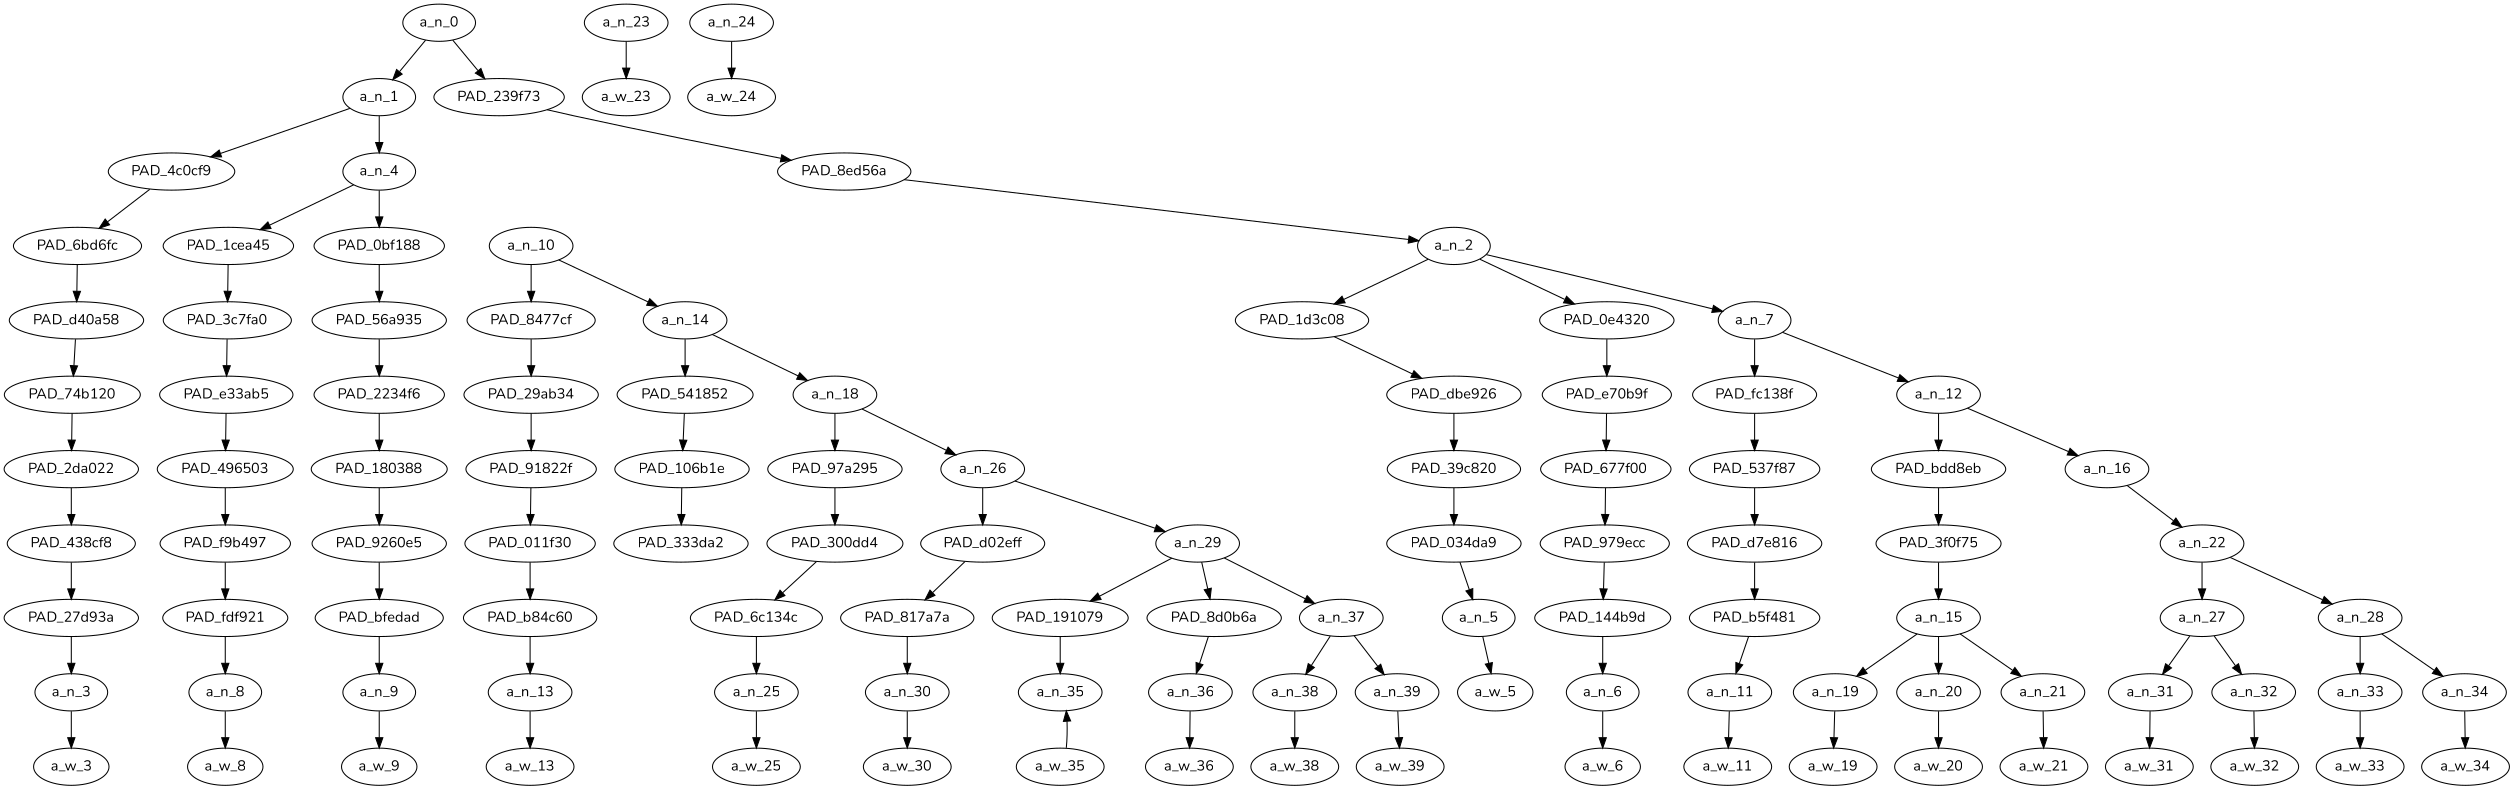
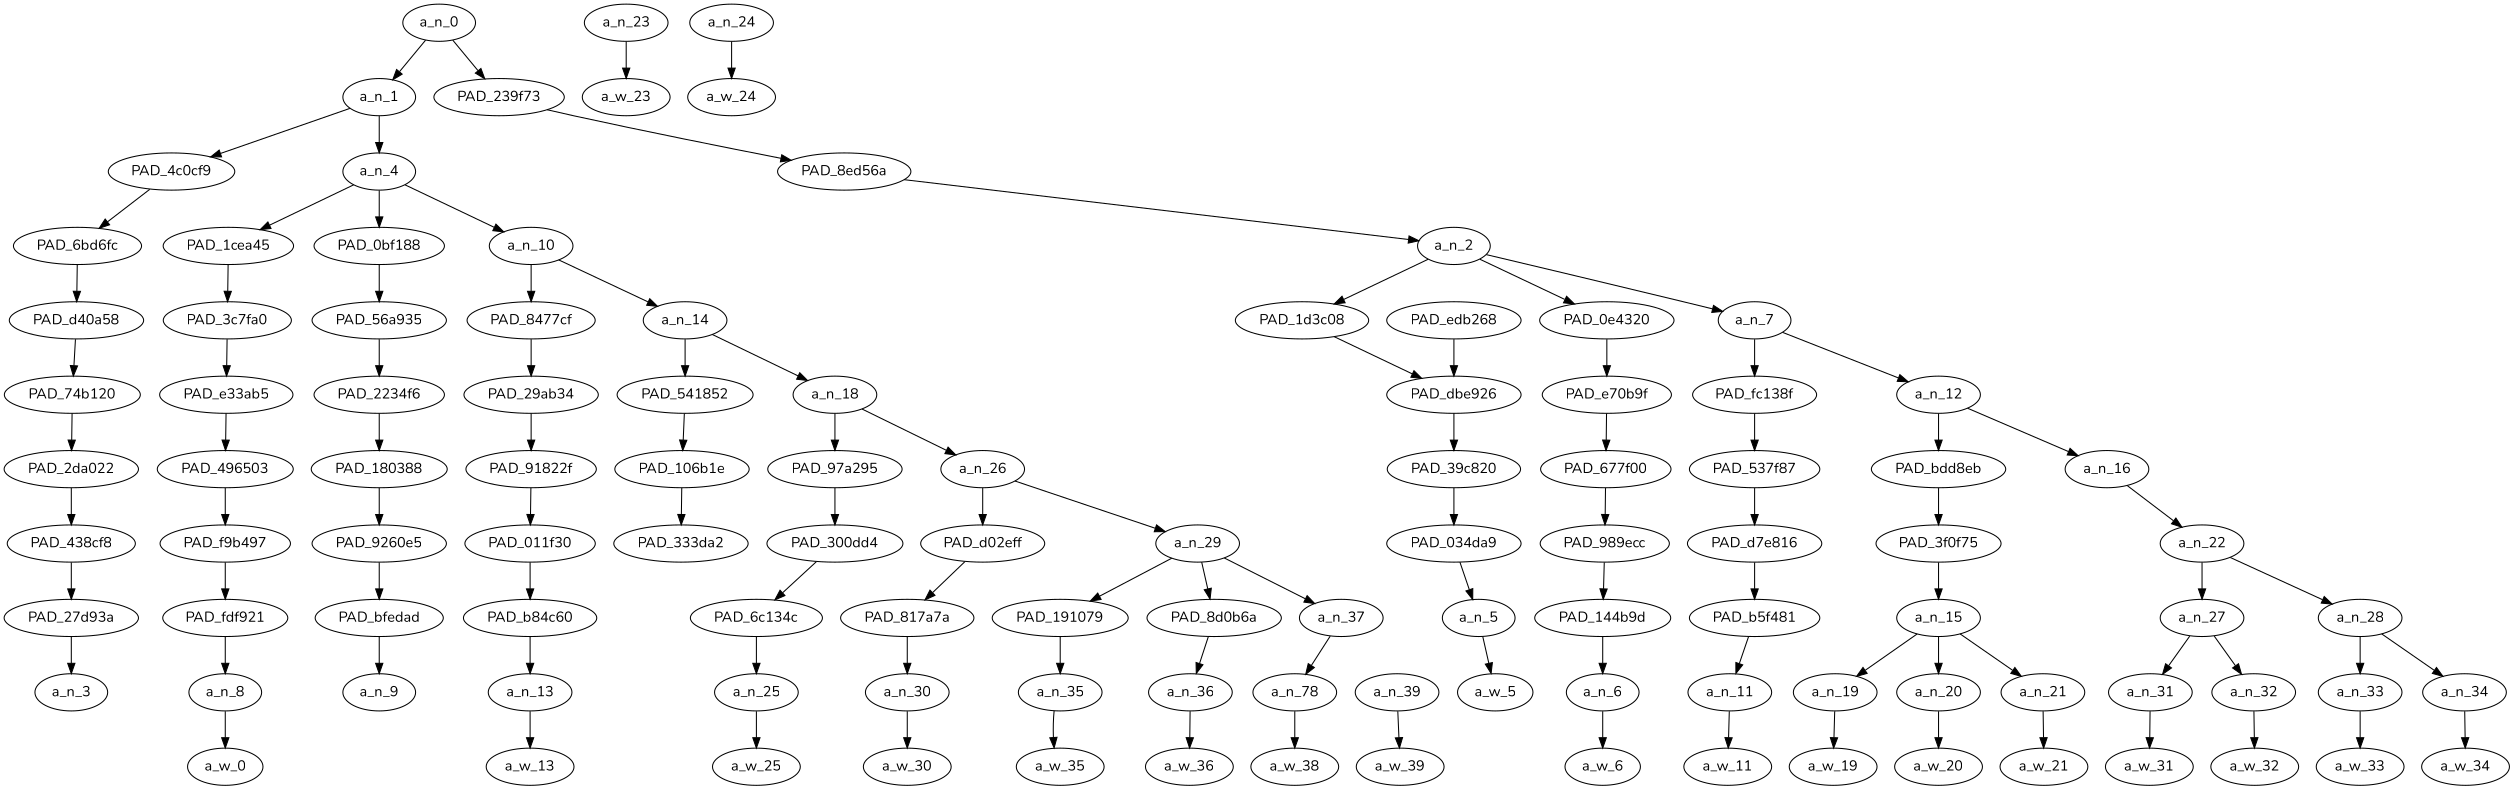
edge "a_n_4" -> "a_n_10": added
node "PAD_edb268": added
node "PAD_979ecc": label "PAD_979ecc" -> "PAD_989ecc"
edge "a_n_37" -> "a_n_39": removed
node "a_n_38": label "a_n_38" -> "a_n_78"
edge "a_w_35" -> "a_n_35": reversed
node "a_w_3": removed
node "a_w_8": label "a_w_8" -> "a_w_0"
node "a_w_9": removed
